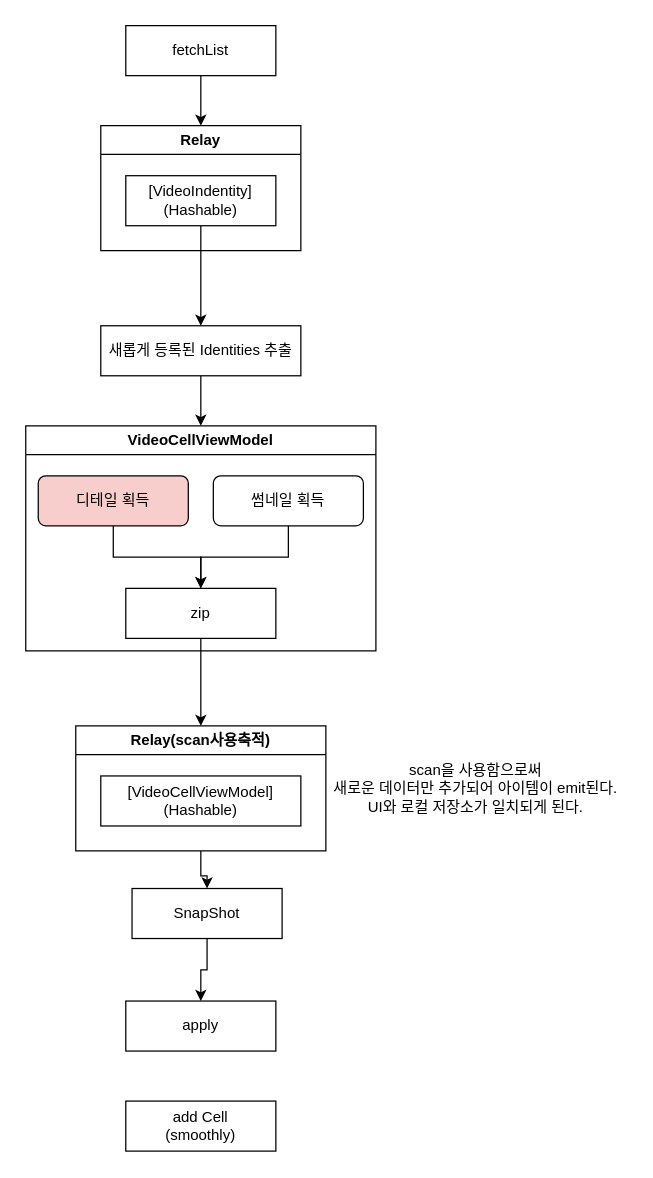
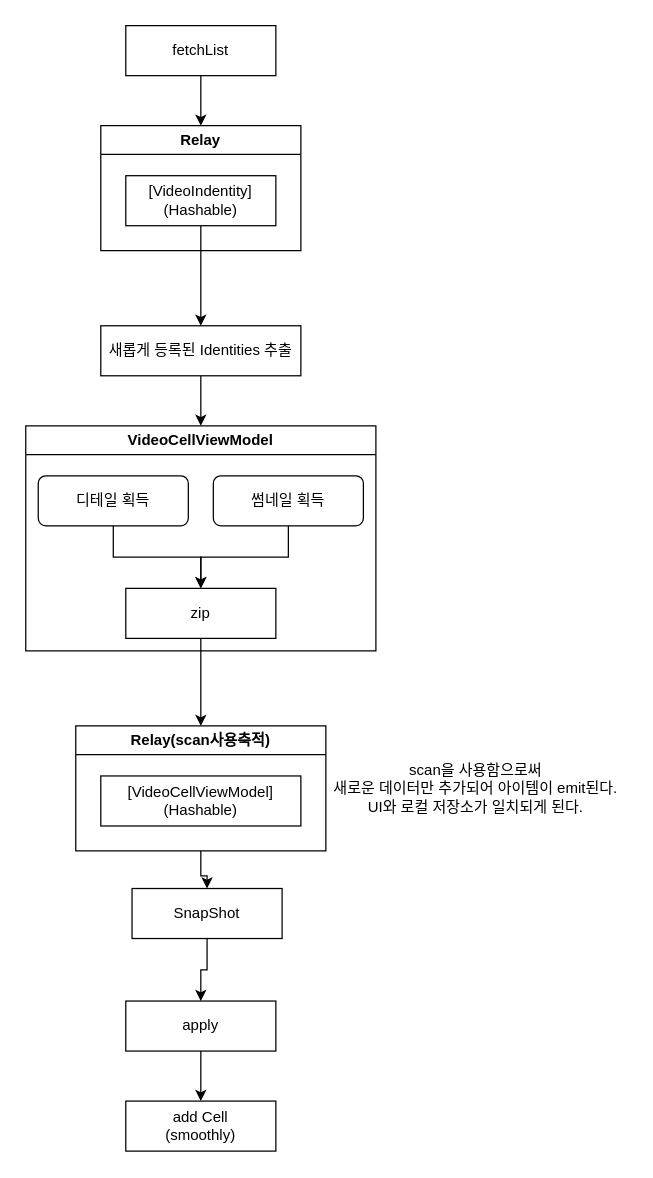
node "디테일 획득": fillcolor #f8cecc -> #ffffff
edge "apply" -> "add Cell (smoothly)": added
